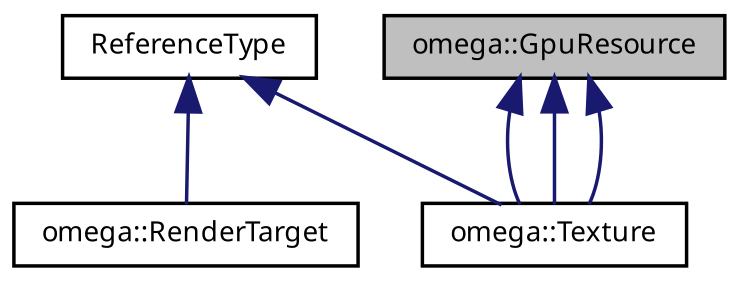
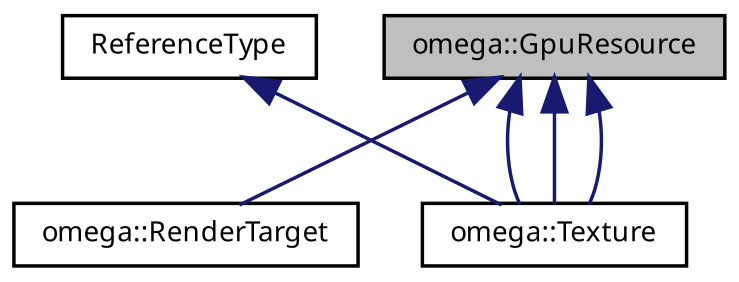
edge "omega::RenderTarget" -> "ReferenceType": now "omega::RenderTarget" -> "omega::GpuResource"
